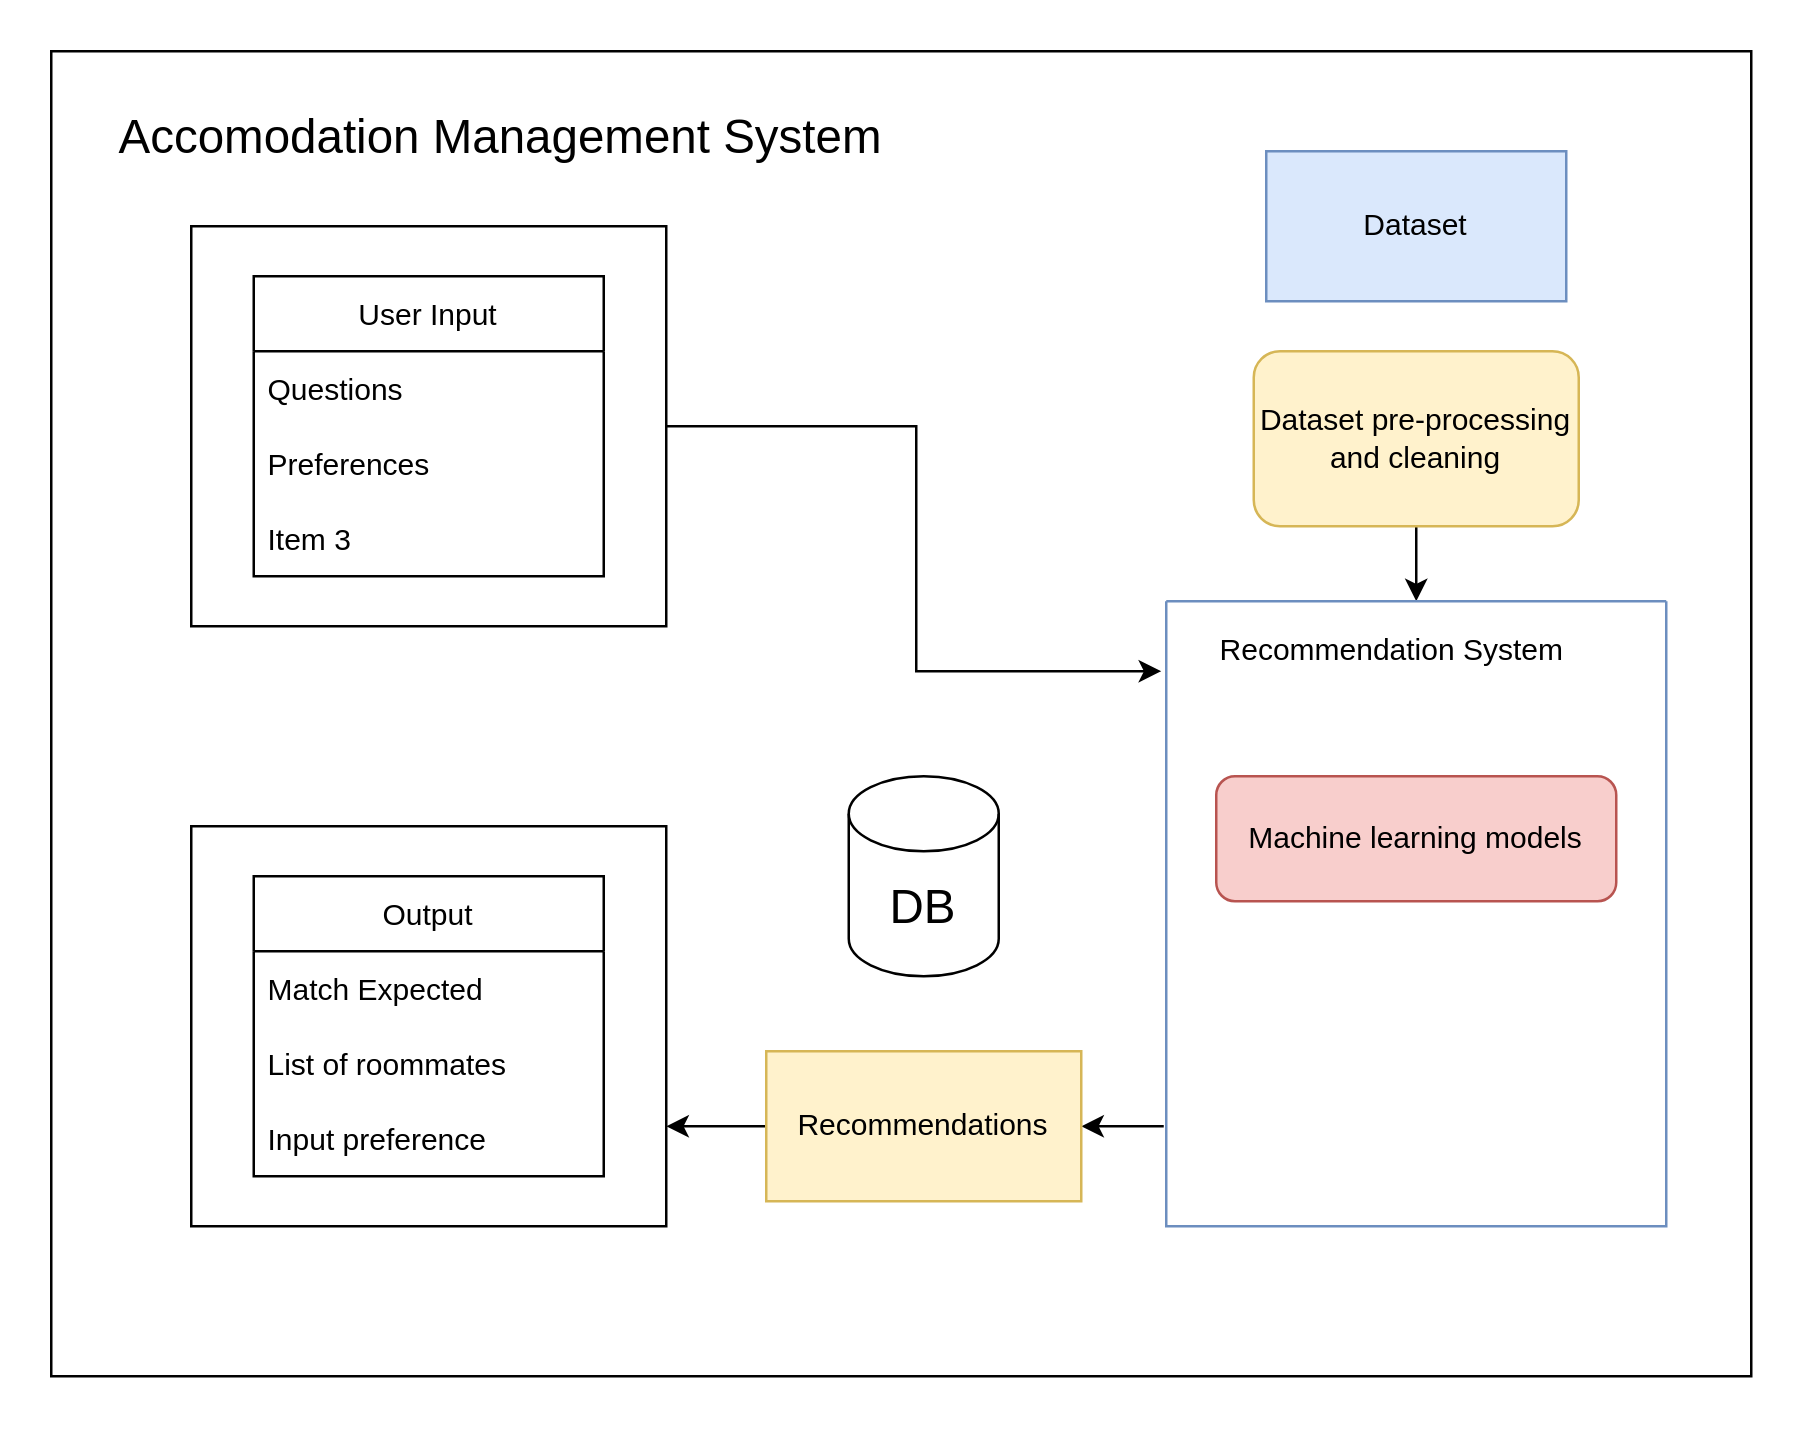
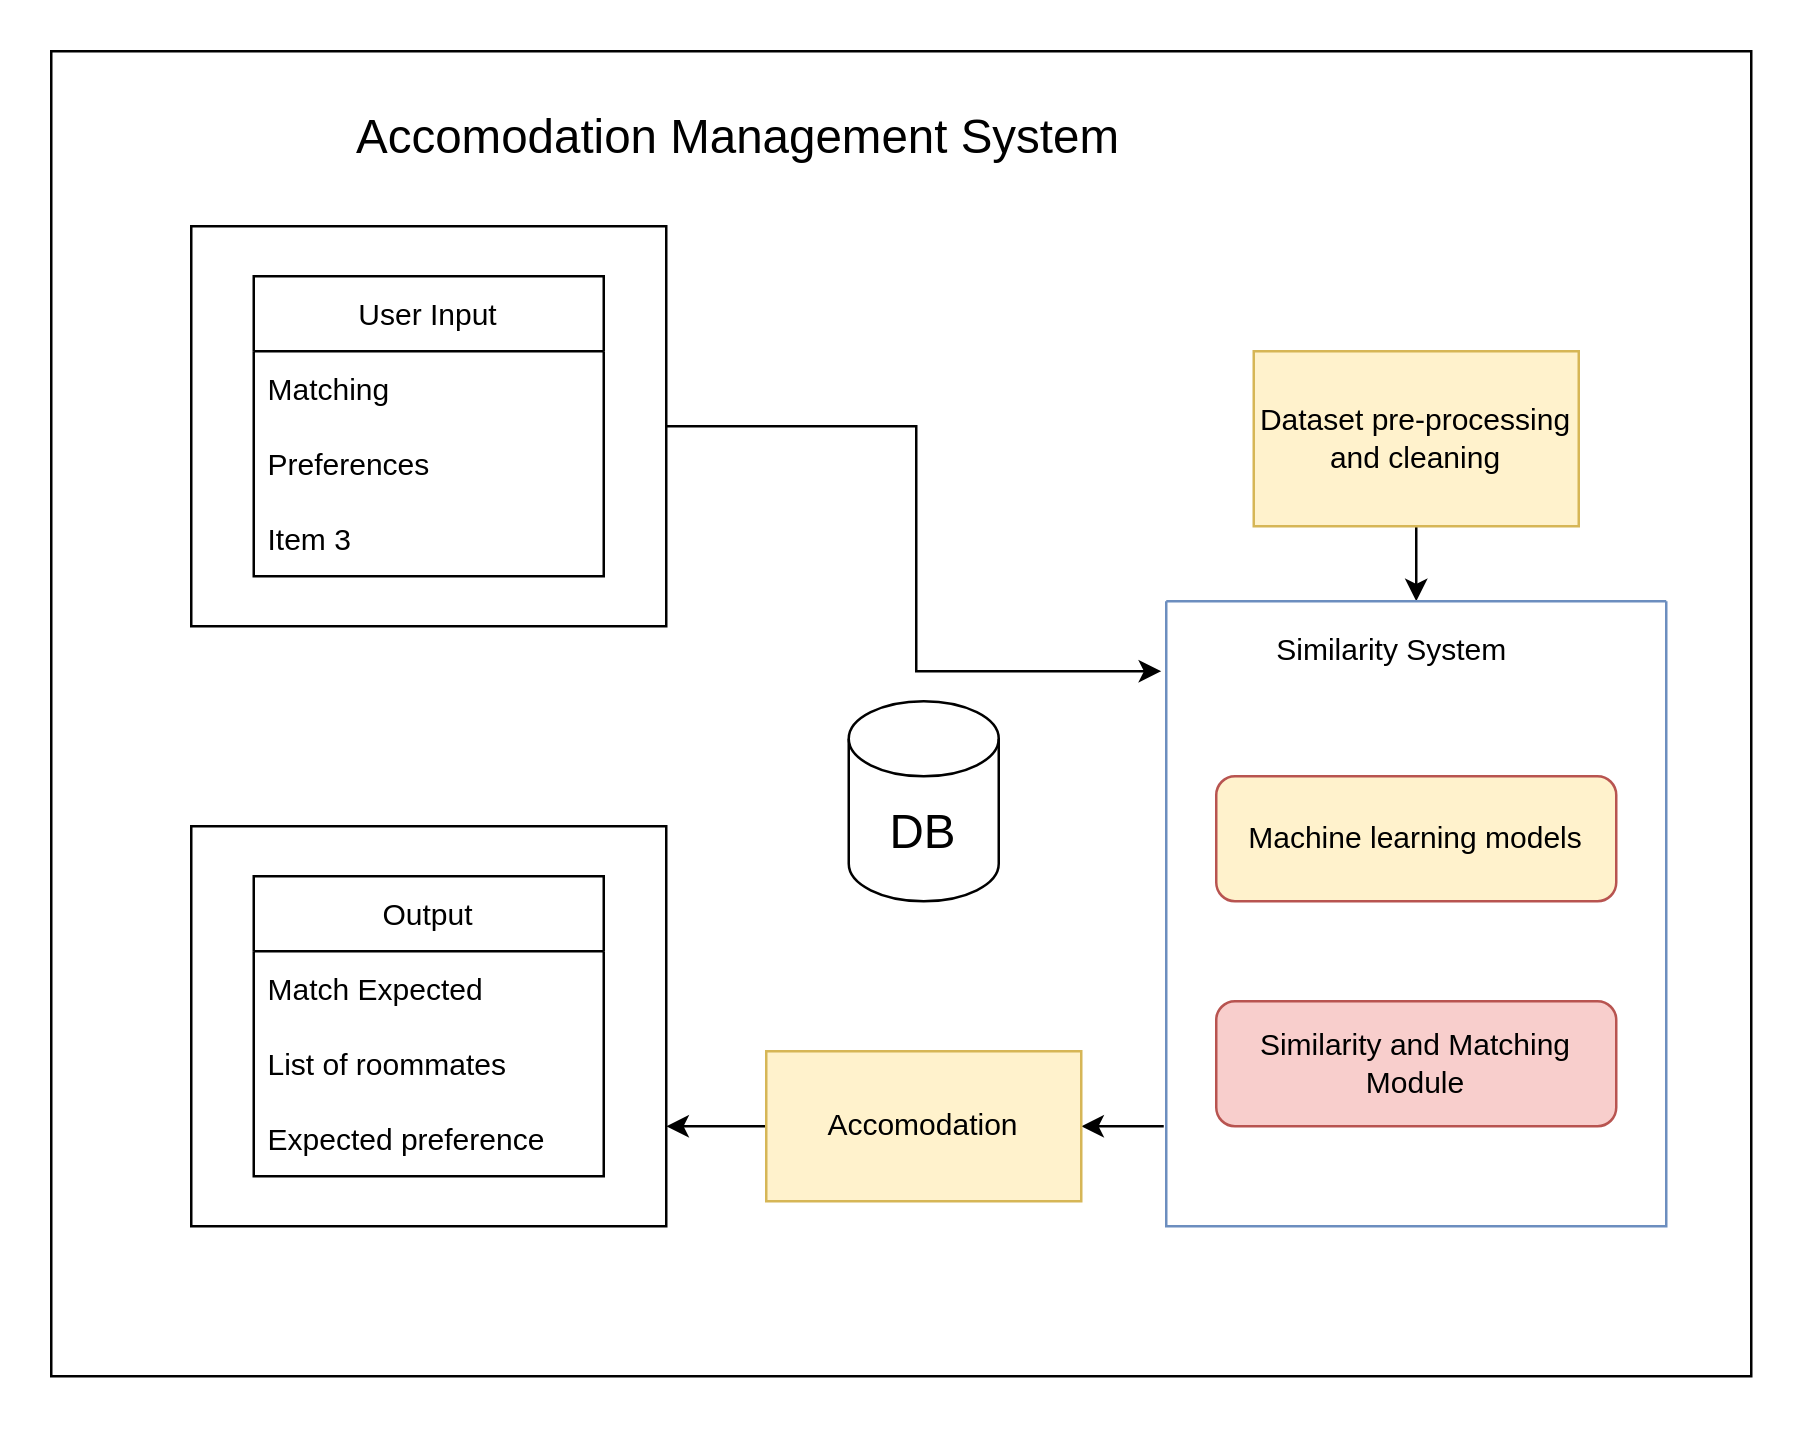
node "Accomodation Management System": moved (501, 139) -> (739, 139)
node "Dataset": removed
node "Questions": label "Questions" -> "Matching"
node "Dataset pre-processing and cleaning": shape rounded rectangle -> rectangle
node "Recommendation System": label "Recommendation System" -> "Similarity System"
node "Machine learning models": fillcolor #f8cecc -> #fff2cc
node "DB": moved (924, 876) -> (924, 801)
node "Similarity and Matching Module": added
node "Recommendations": label "Recommendations" -> "Accomodation"
node "Input preference": label "Input preference" -> "Expected preference"
